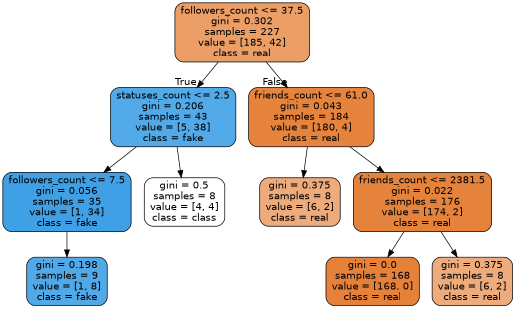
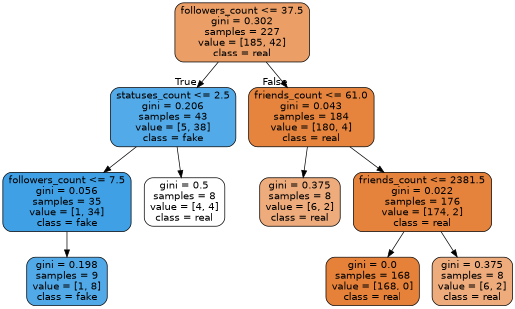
node "gini = 0.5 samples = 8 value = [4, 4] class = class": label "gini = 0.5 samples = 8 value = [4, 4] class = class" -> "gini = 0.5 samples = 8 value = [4, 4] class = real"
